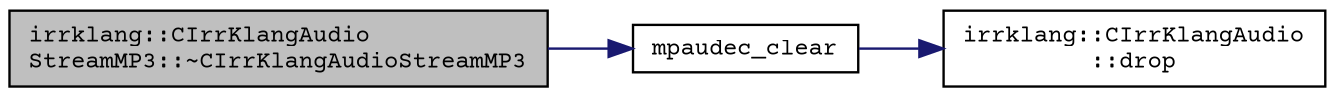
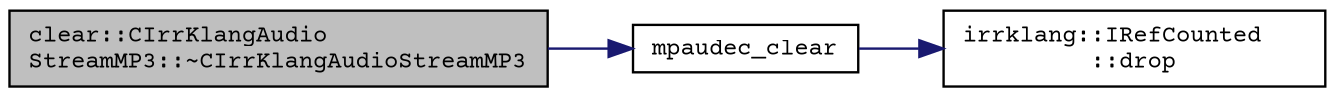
node "irrklang::CIrrKlangAudio StreamMP3::~CIrrKlangAudioStreamMP3": label "irrklang::CIrrKlangAudio StreamMP3::~CIrrKlangAudioStreamMP3" -> "clear::CIrrKlangAudio StreamMP3::~CIrrKlangAudioStreamMP3"
node "irrklang::CIrrKlangAudio ::drop": label "irrklang::CIrrKlangAudio ::drop" -> "irrklang::IRefCounted ::drop"
